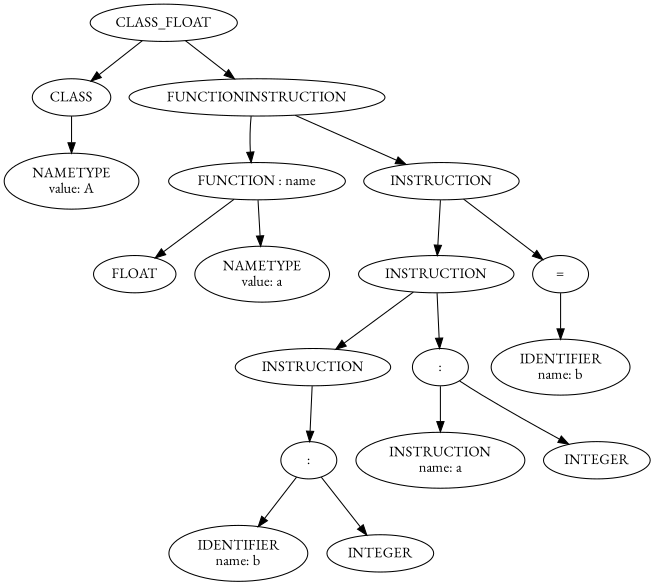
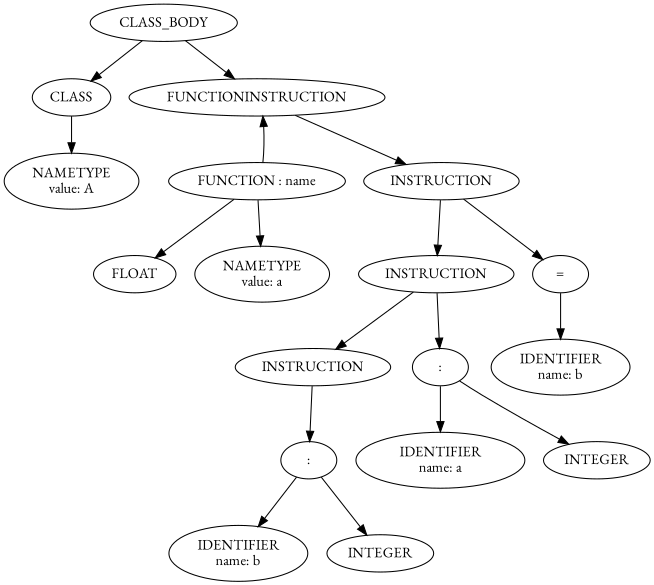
node "CLASS_FLOAT": label "CLASS_FLOAT" -> "CLASS_BODY"
edge "FUNCTIONINSTRUCTION" -> "FUNCTION : name": reversed
node "INSTRUCTION name: a": label "INSTRUCTION name: a" -> "IDENTIFIER name: a"
